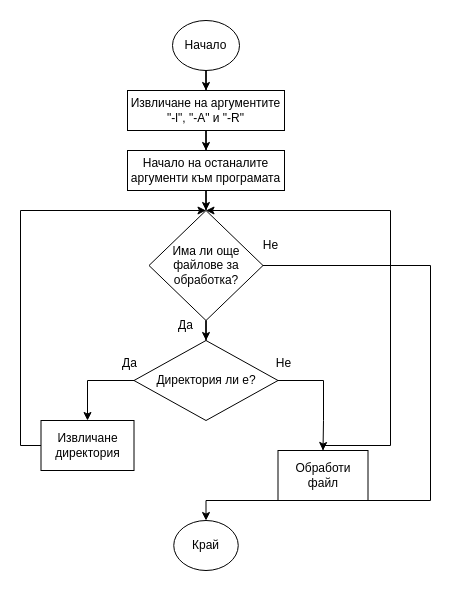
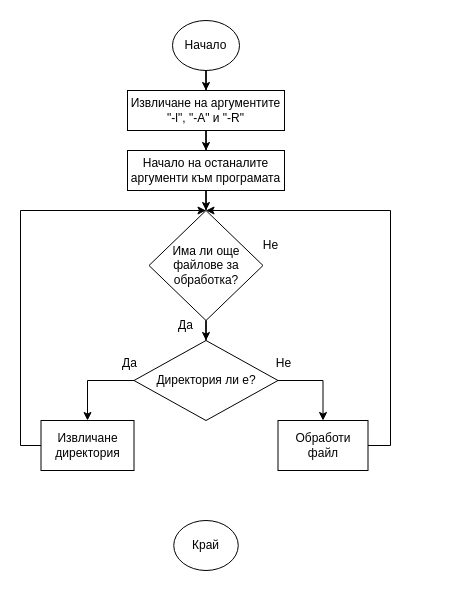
edge "Има ли още файлове за обработка?" -> "Край": removed
node "Обработи файл": moved (323, 476) -> (323, 446)
